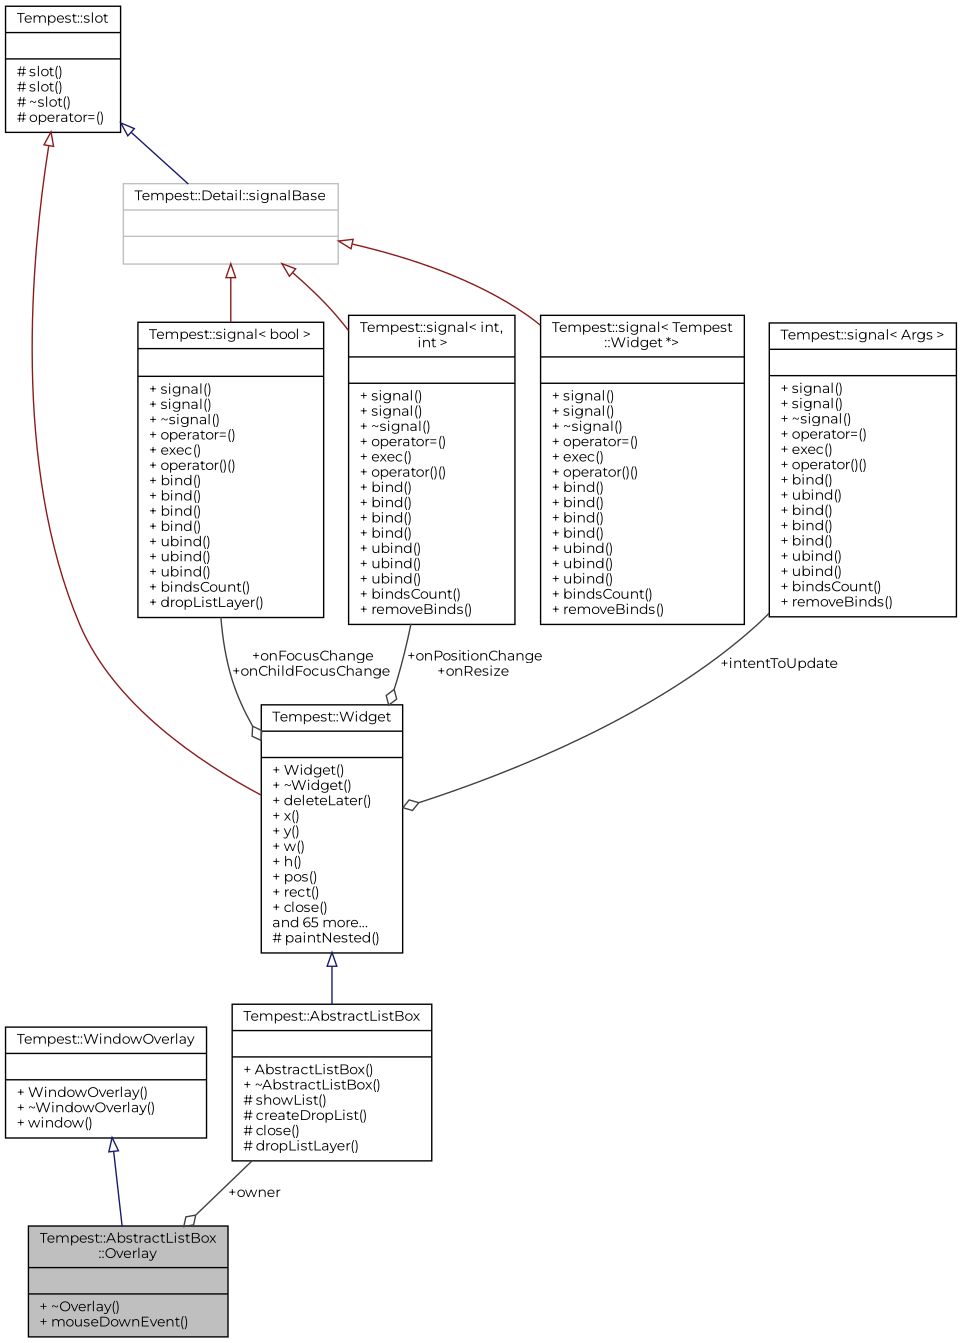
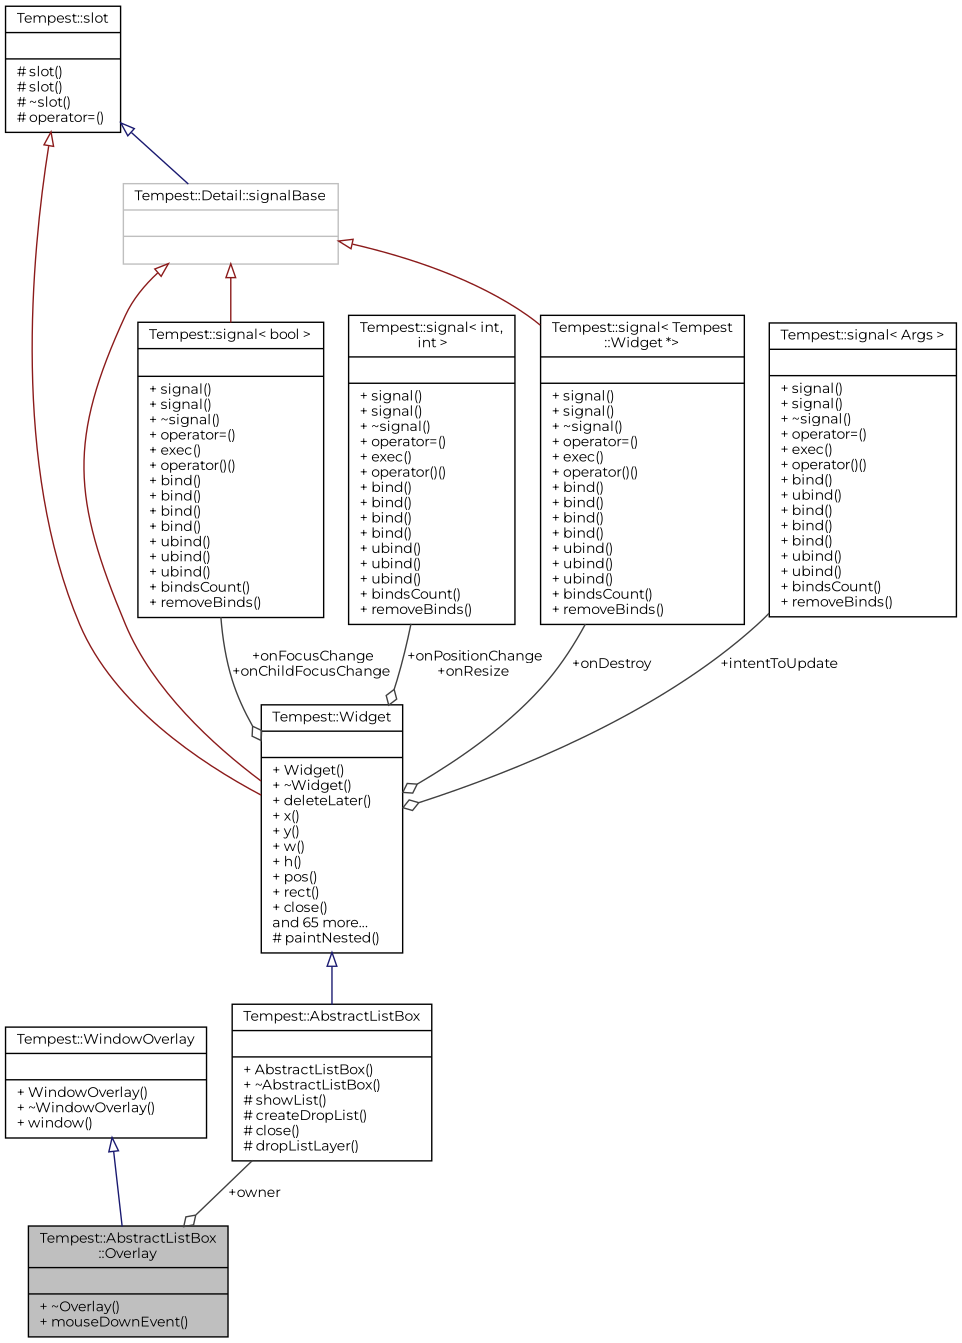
edge "Tempest::signal< int," -> "Tempest::Detail::signalBase": now "Tempest::Widget" -> "Tempest::Detail::signalBase"
node "Tempest::signal< bool >": text "+ dropListLayer()" -> "+ removeBinds()"
edge "Tempest::signal< Tempest" -> "Tempest::Widget": added, label "+onDestroy"
